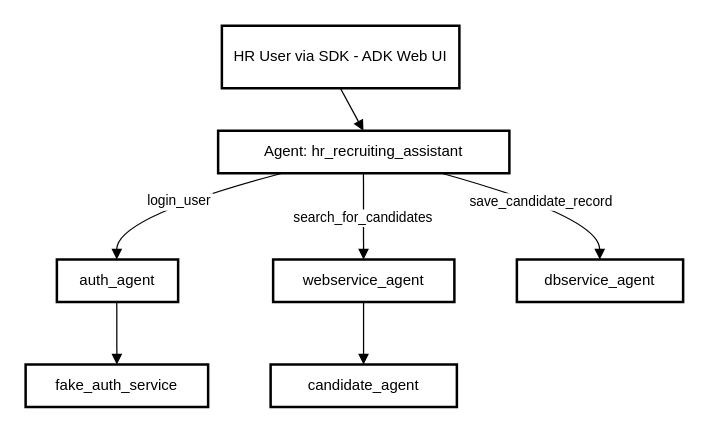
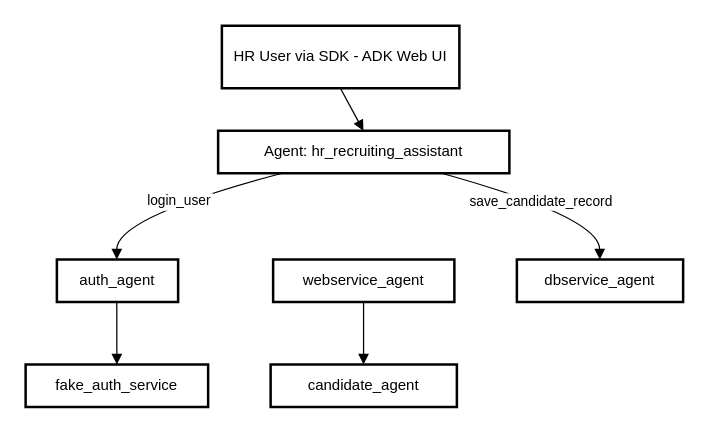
edge "Agent: hr_recruiting_assistant" -> "webservice_agent": removed, label "search_for_candidates"
